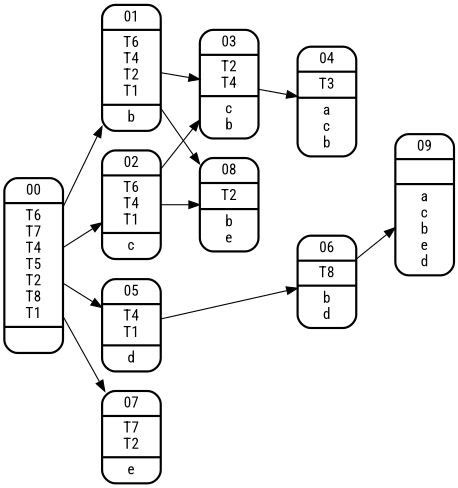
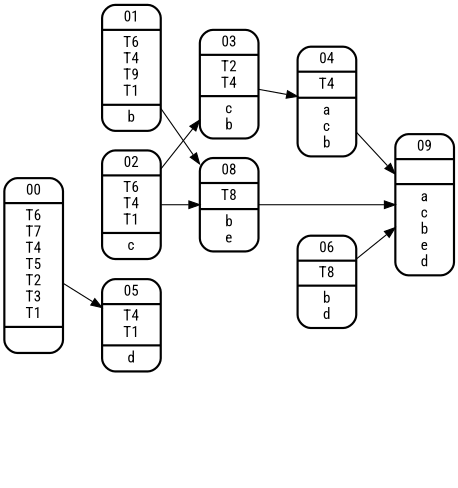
node "01": text "T2" -> "T9"
edge "01" -> "03": removed
node "04": text "T3" -> "T4"
edge "04" -> "09": added
edge "00" -> "01": removed
node "08": text "T2" -> "T8"
edge "08" -> "09": added
edge "00" -> "02": removed
node "00": text "T8" -> "T3"
edge "05" -> "06": removed
node "07": removed
